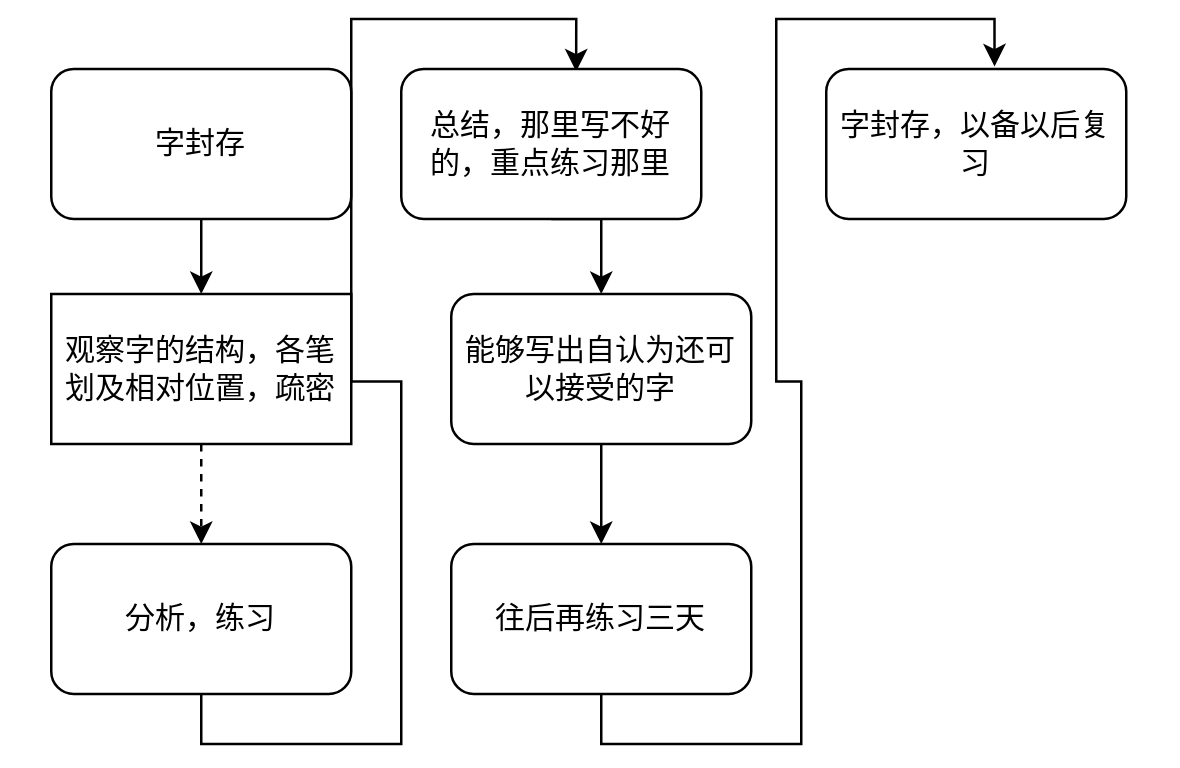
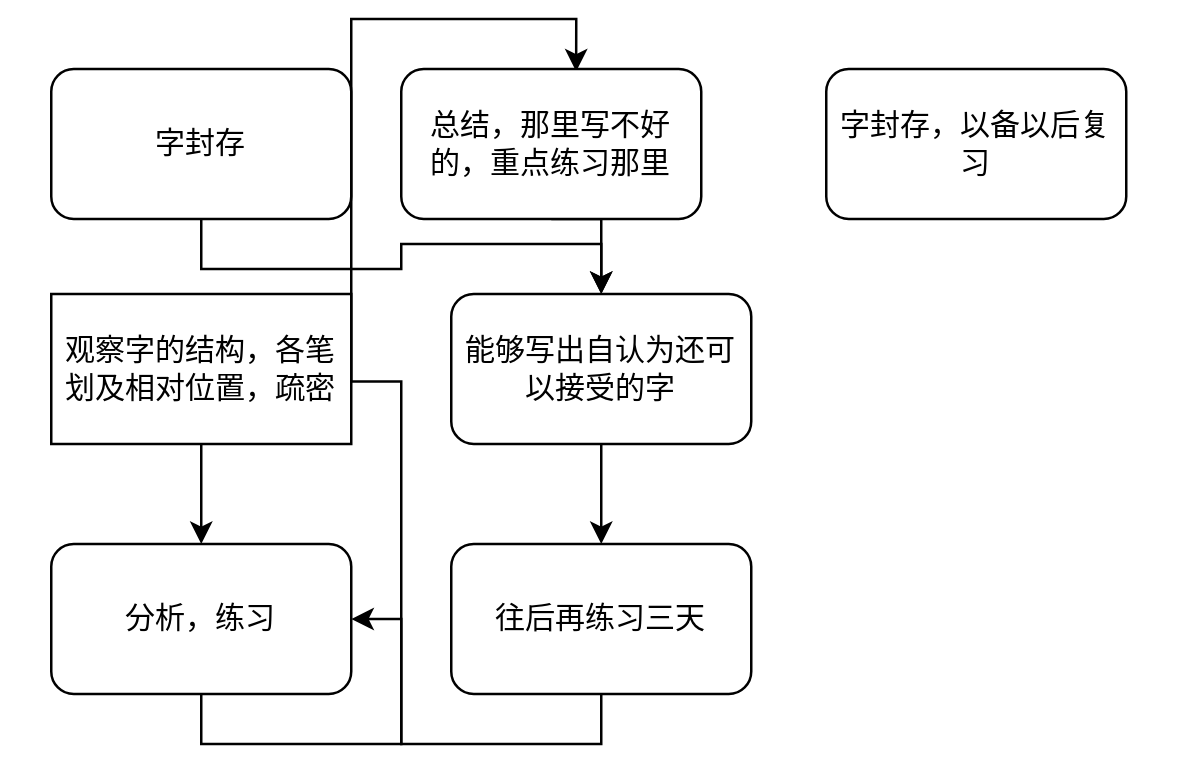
edge "字封存" -> "观察字的结构，各笔划及相对位置，疏密": now "字封存" -> "能够写出自认为还可以接受的字"
edge "往后再练习三天" -> "字封存，以备以后复习": now "往后再练习三天" -> "分析，练习"
edge "观察字的结构，各笔划及相对位置，疏密" -> "分析，练习": style dashed -> solid
